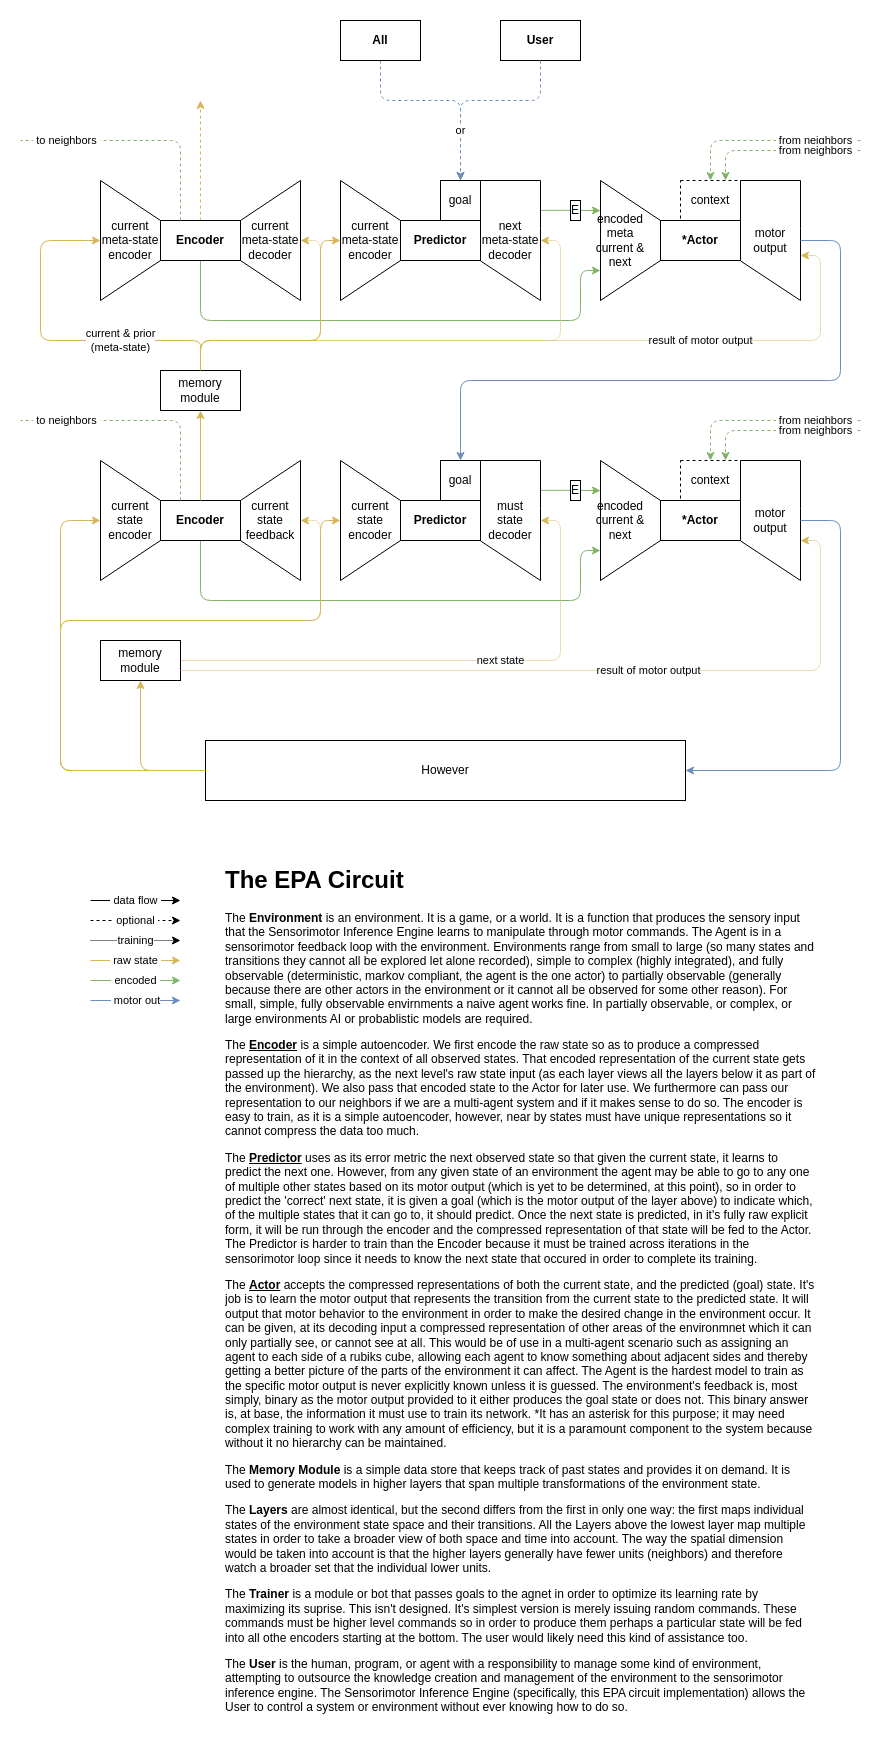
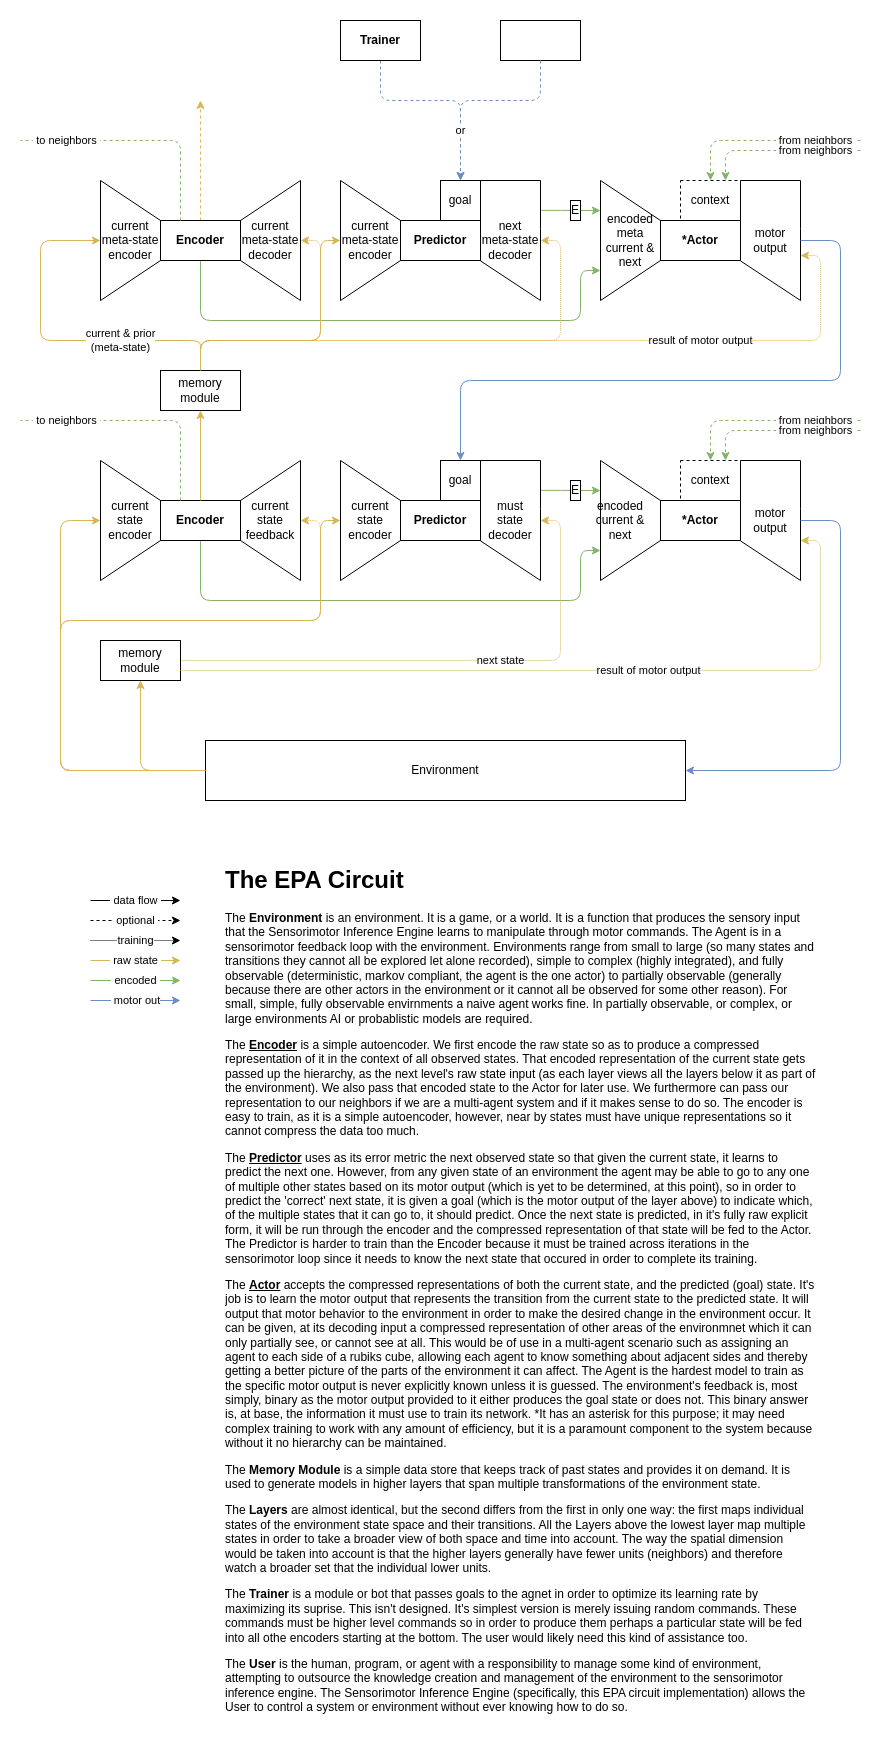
node "All": label "All" -> "Trainer"
node "User": removed
node "encoded meta current & next": moved (621, 241) -> (631, 241)
node "However": label "However" -> "Environment"
